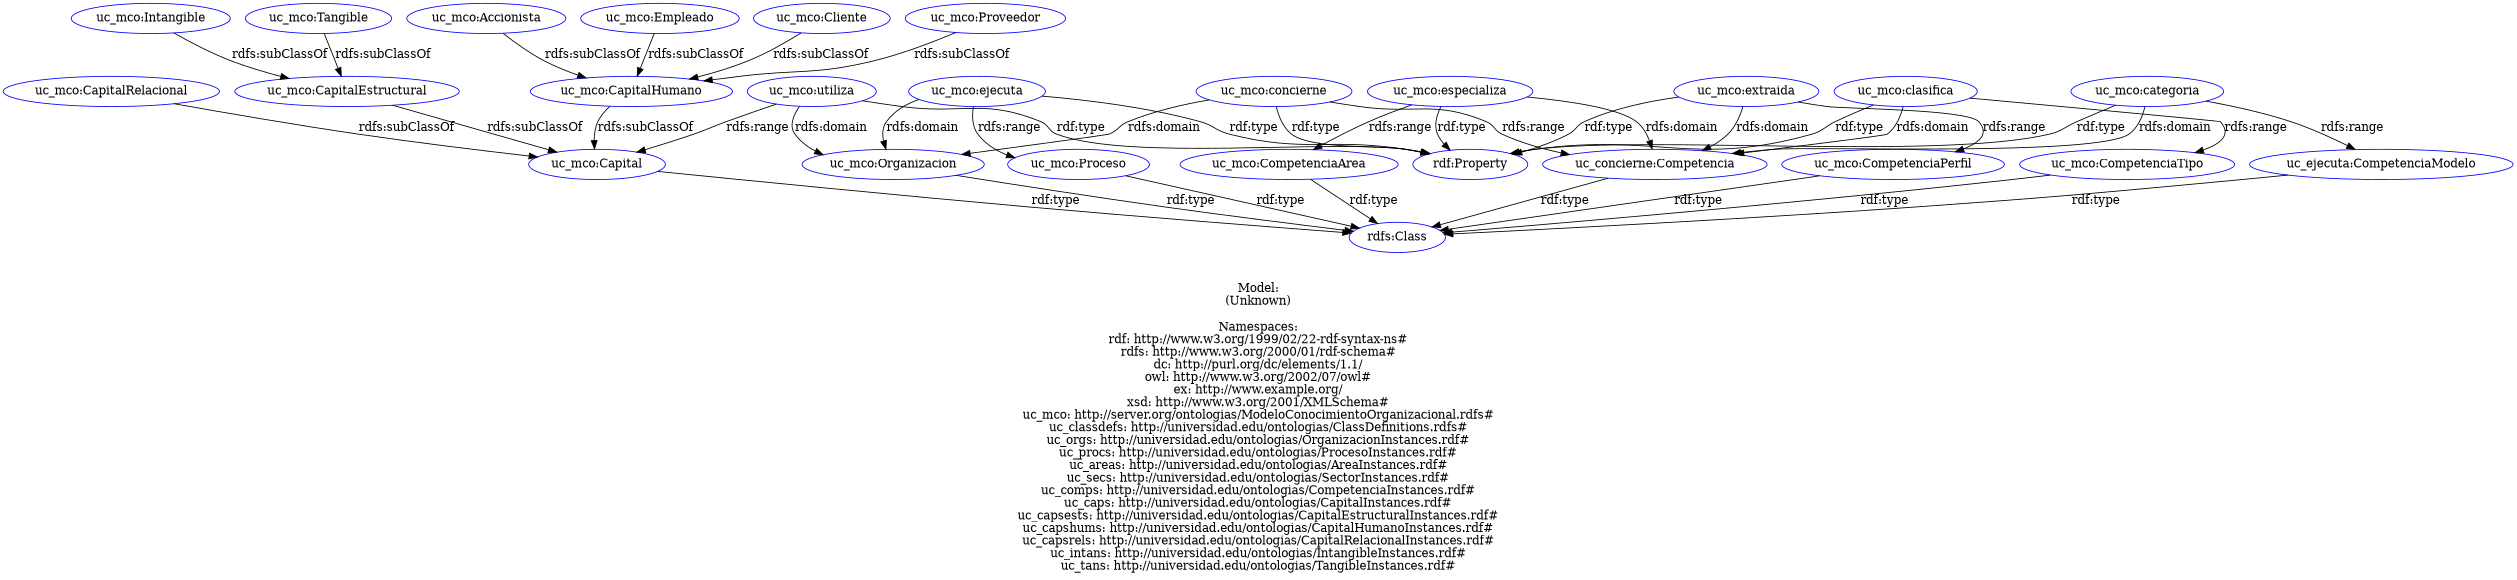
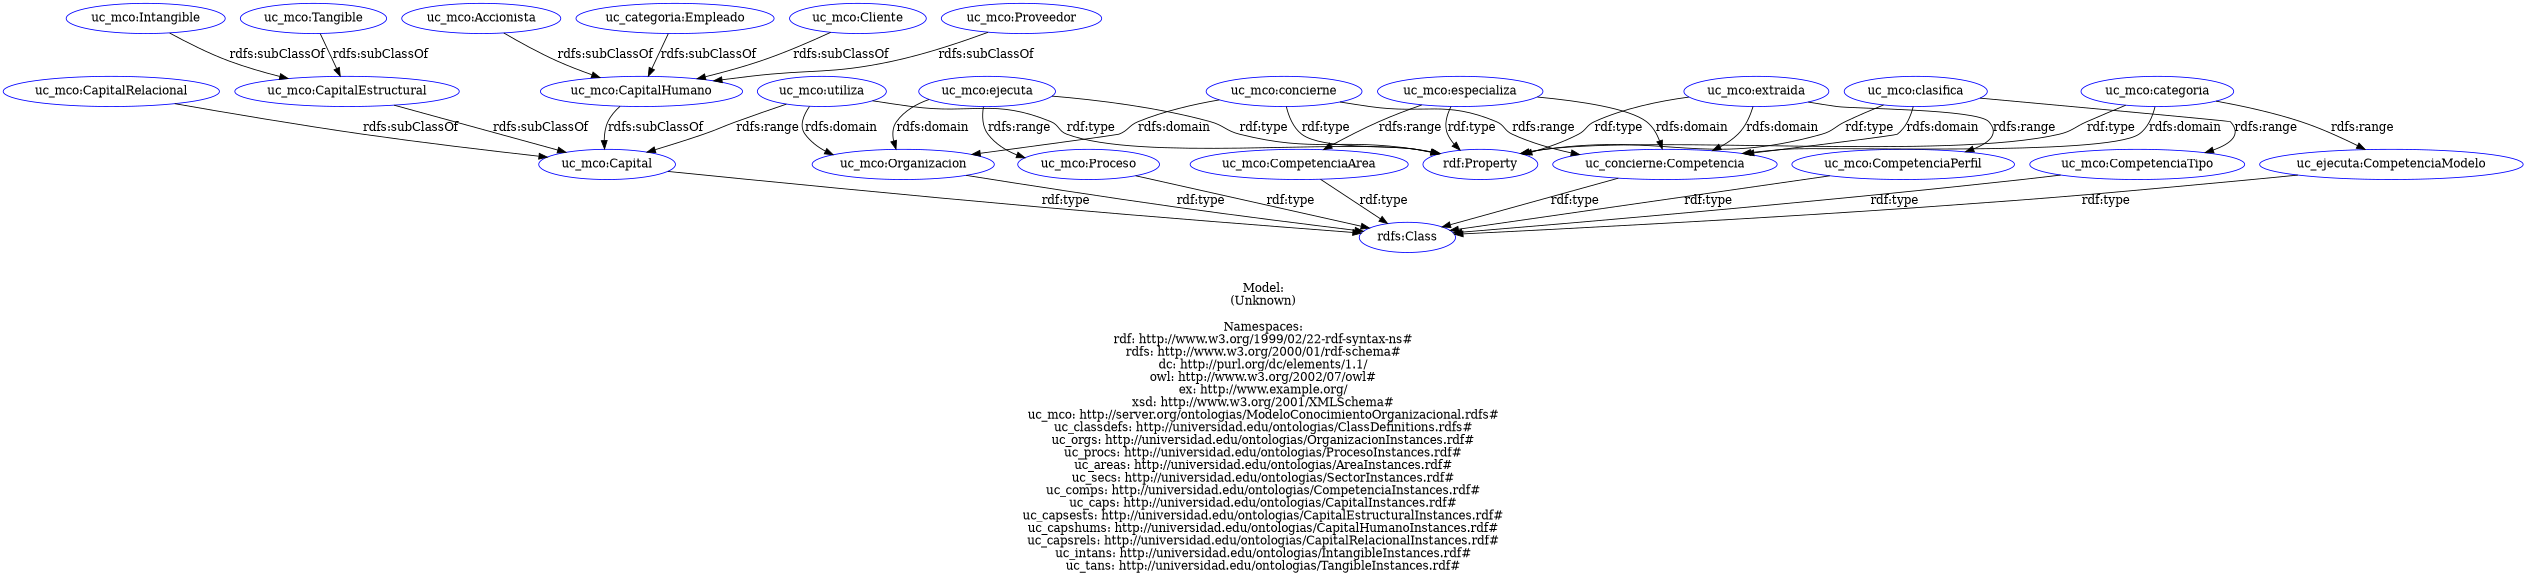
node "uc_mco:Empleado": label "uc_mco:Empleado" -> "uc_categoria:Empleado"
